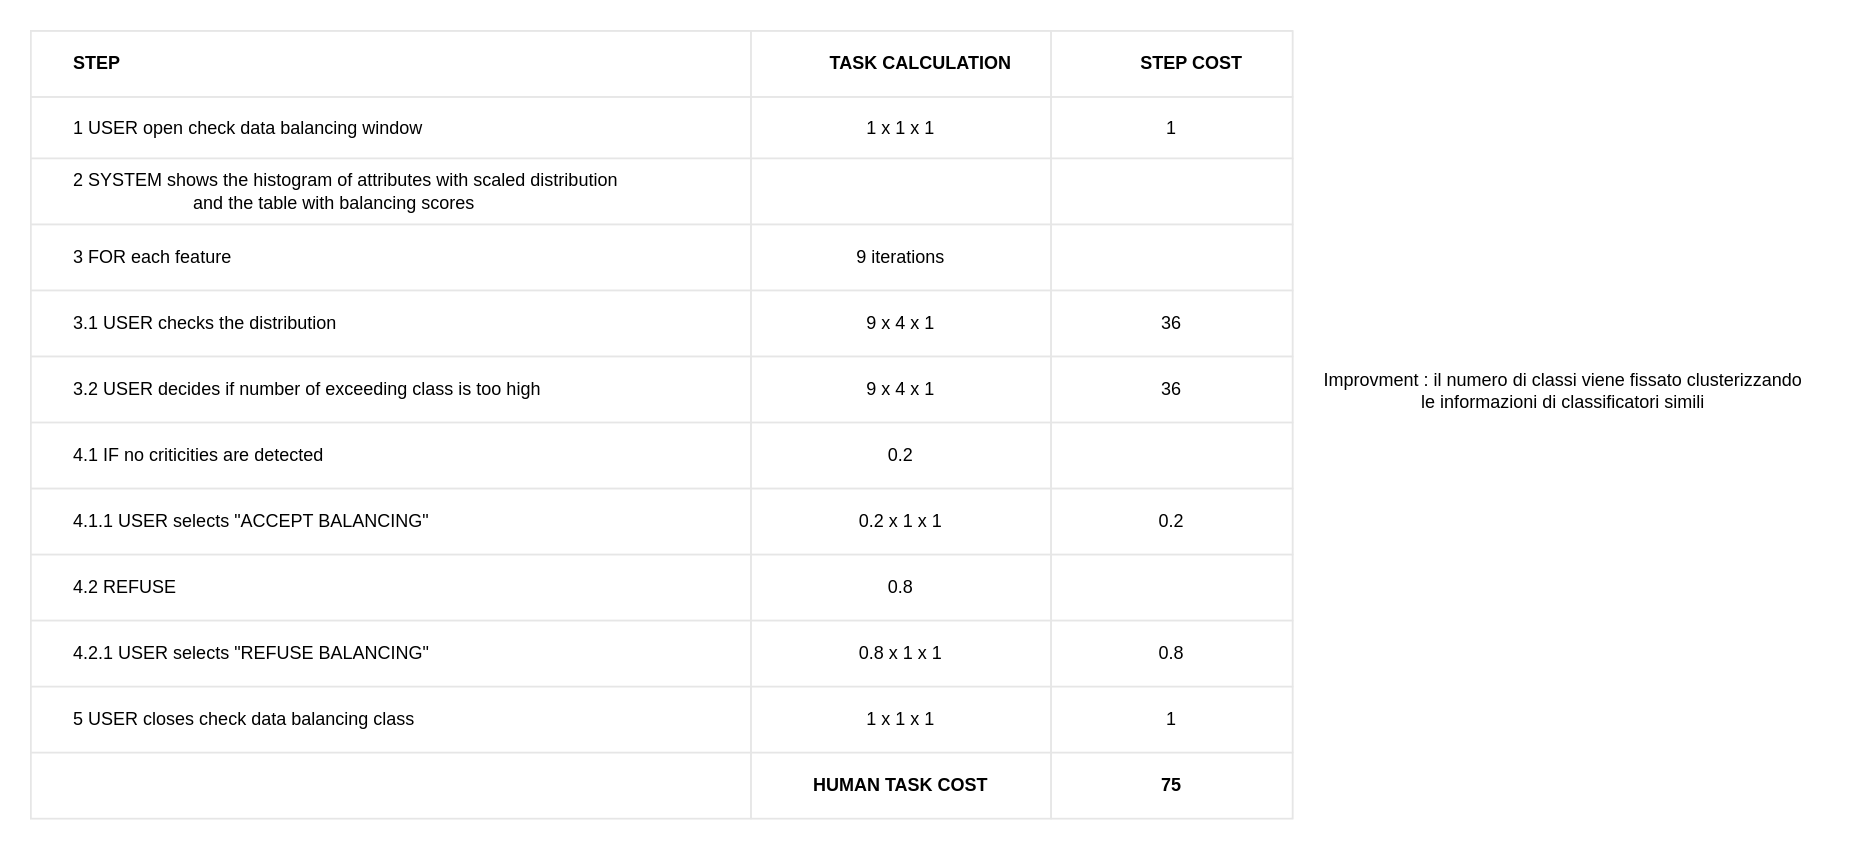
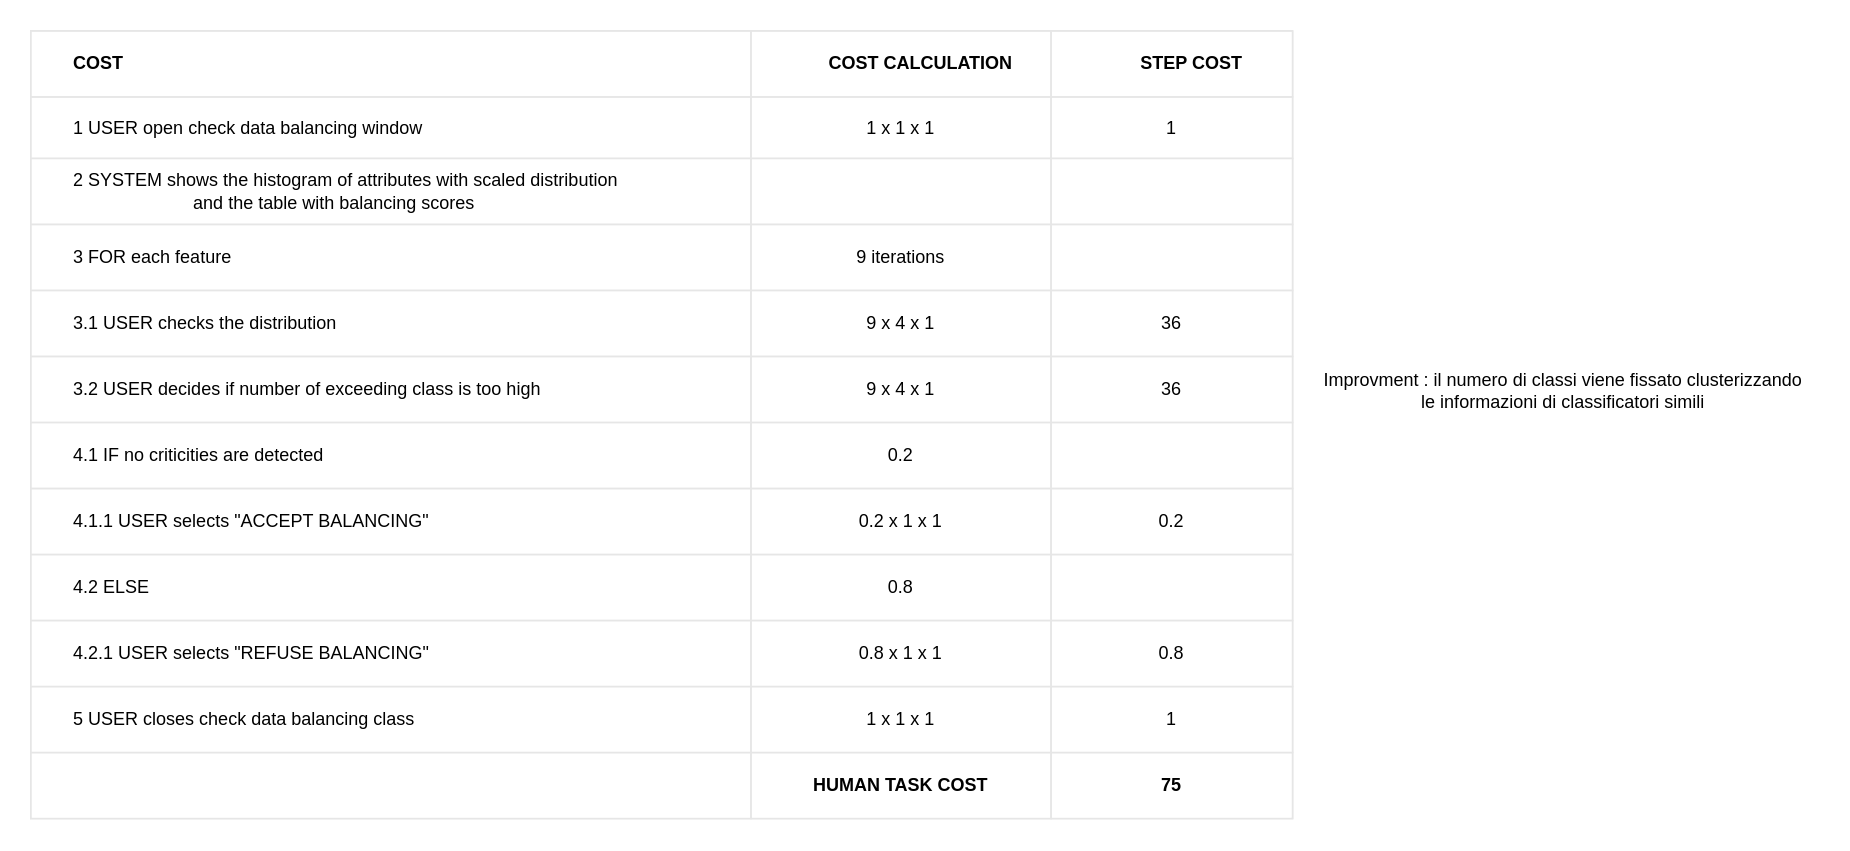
node "STEP": label "STEP" -> "COST"
node "TASK CALCULATION": label "TASK CALCULATION" -> "COST CALCULATION"
node "4.2 REFUSE": label "4.2 REFUSE" -> "4.2 ELSE"
